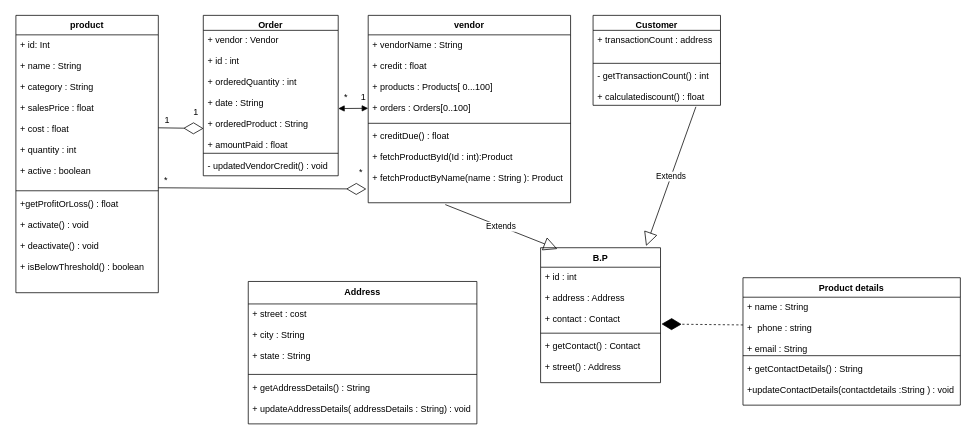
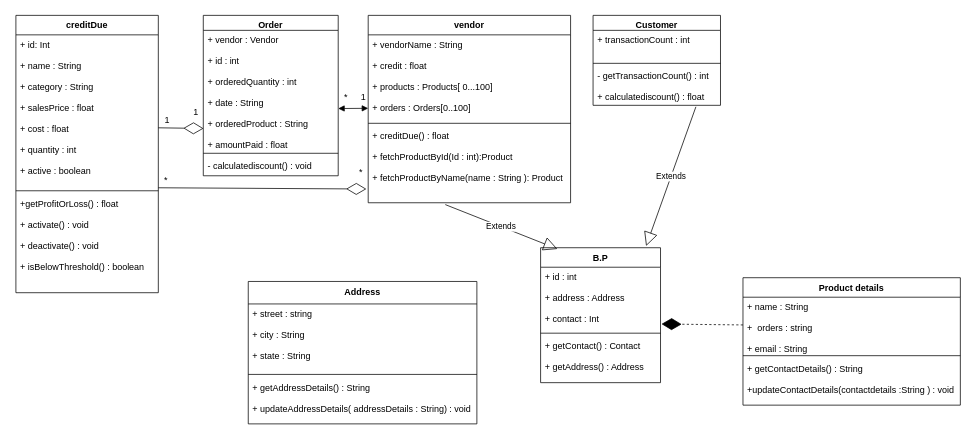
node "product": label "product" -> "creditDue"
node "+ transactionCount : address": label "+ transactionCount : address" -> "+ transactionCount : int"
node "- updatedVendorCredit() : void": label "- updatedVendorCredit() : void" -> "- calculatediscount() : void"
node "+ id : int + address : Address + contact : Contact": label "+ id : int + address : Address + contact : Contact" -> "+ id : int + address : Address + contact : Int"
node "+ name : String + phone : string + email : String": label "+ name : String + phone : string + email : String" -> "+ name : String + orders : string + email : String"
node "+ street : cost + city : String + state : String": label "+ street : cost + city : String + state : String" -> "+ street : string + city : String + state : String"
node "+ getContact() : Contact + street() : Address": label "+ getContact() : Contact + street() : Address" -> "+ getContact() : Contact + getAddress() : Address"
